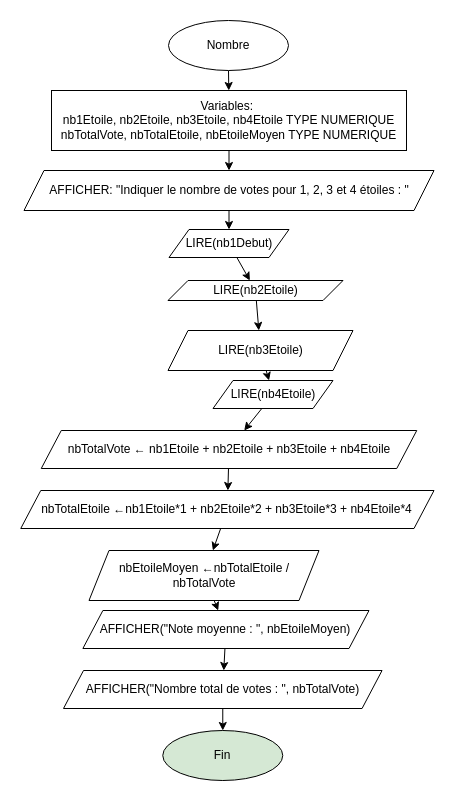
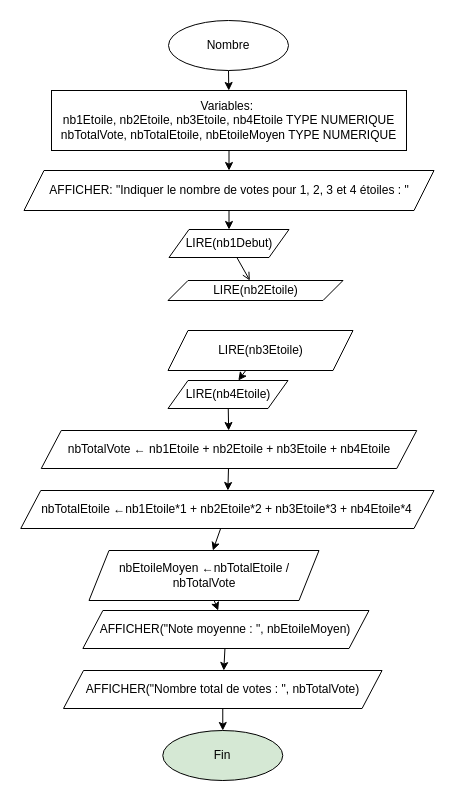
edge "LIRE(nb1Debut)" -> "LIRE(nb2Etoile)": arrowhead classic -> open
edge "LIRE(nb2Etoile)" -> "LIRE(nb3Etoile)": removed
node "LIRE(nb4Etoile)": moved (273, 395) -> (228, 395)
